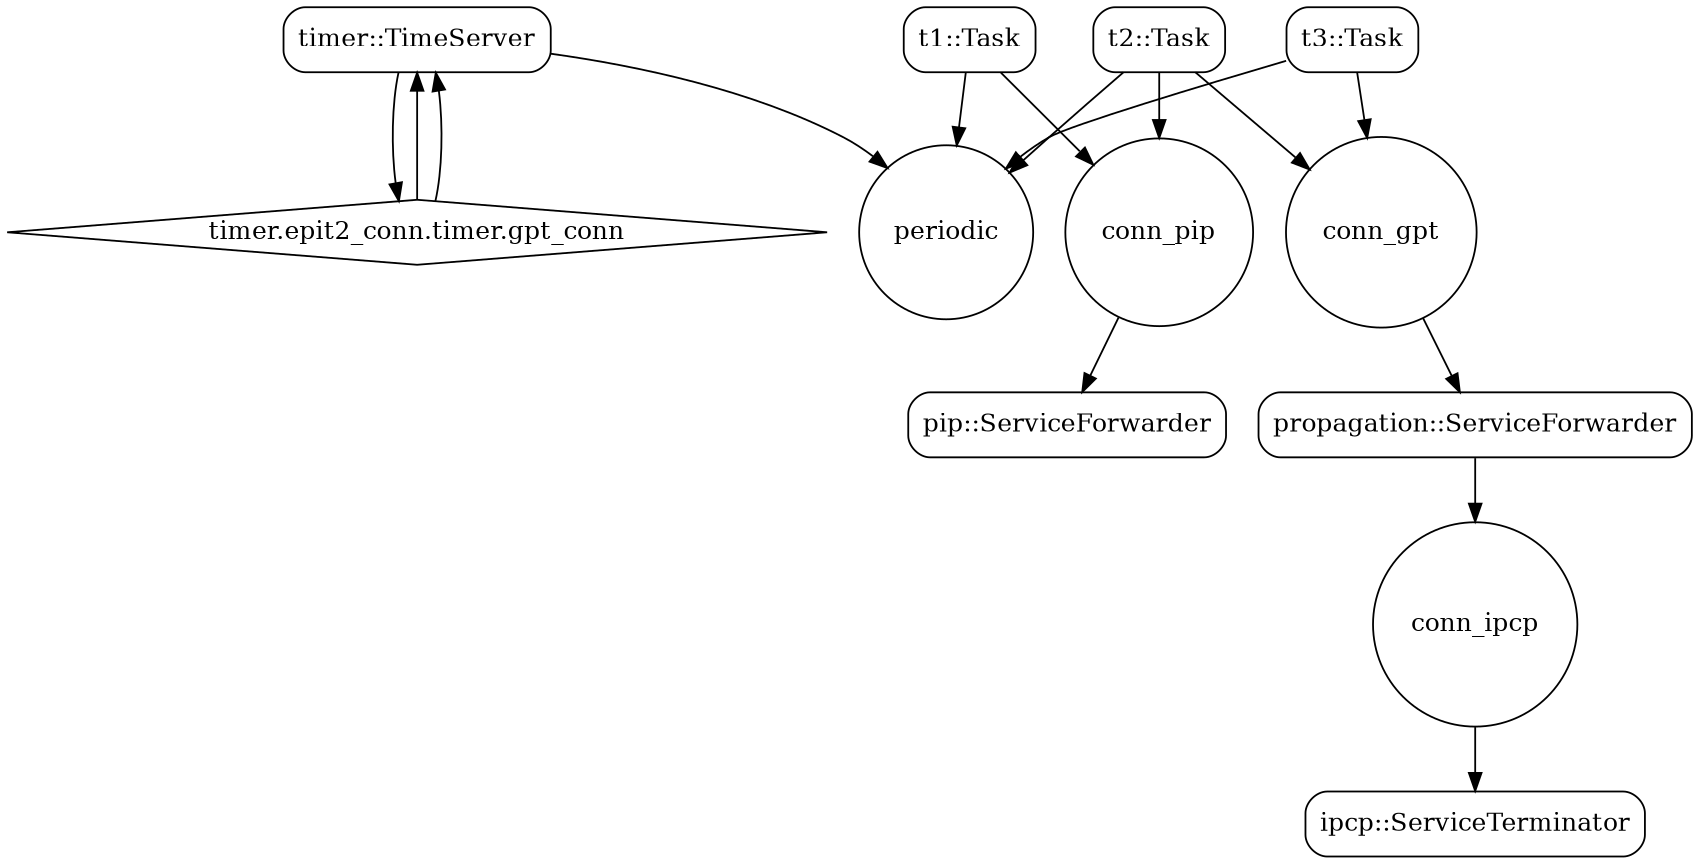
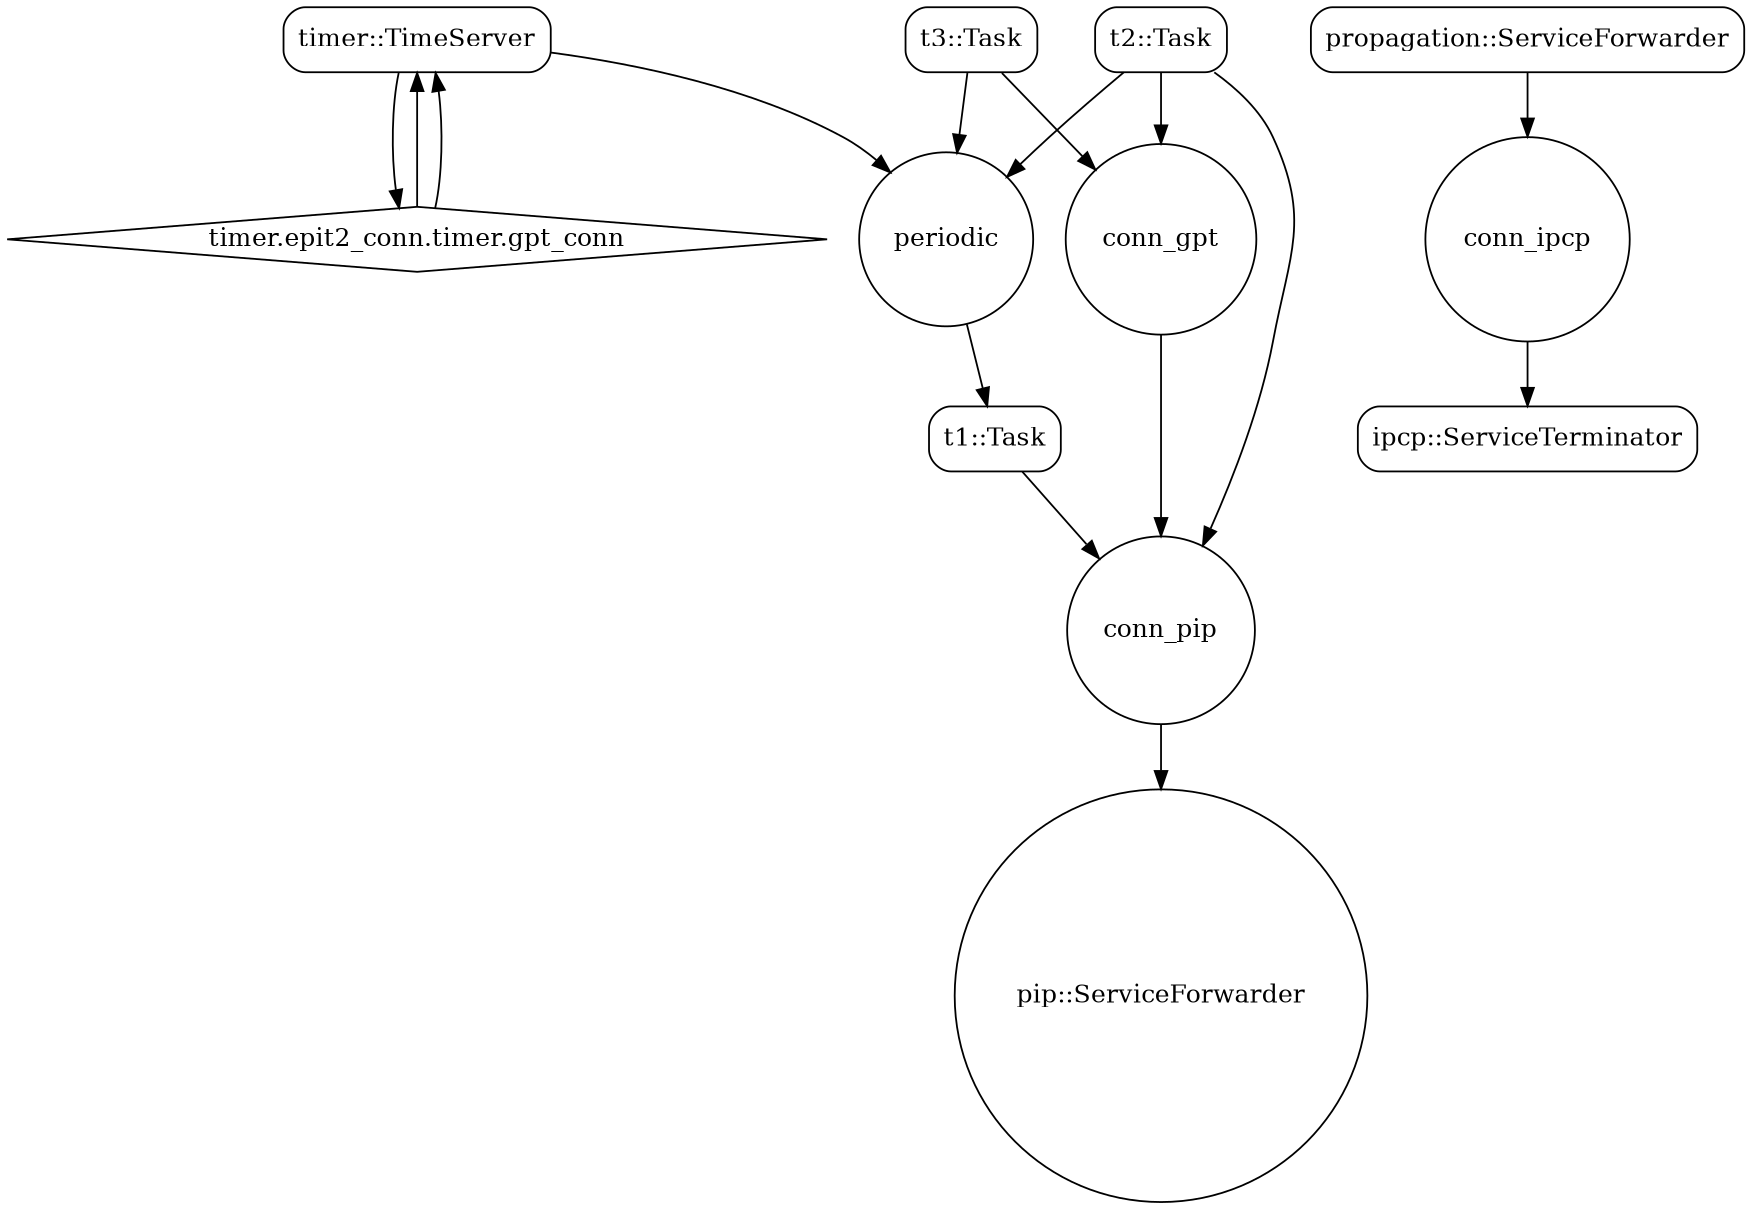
edge "t1::Task" -> "periodic": reversed
edge "conn_gpt" -> "propagation::ServiceForwarder": now "conn_gpt" -> "conn_pip"
node "pip::ServiceForwarder": shape box -> circle
